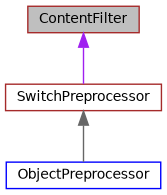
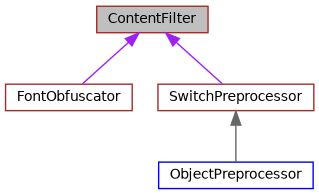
node "FontObfuscator": added
